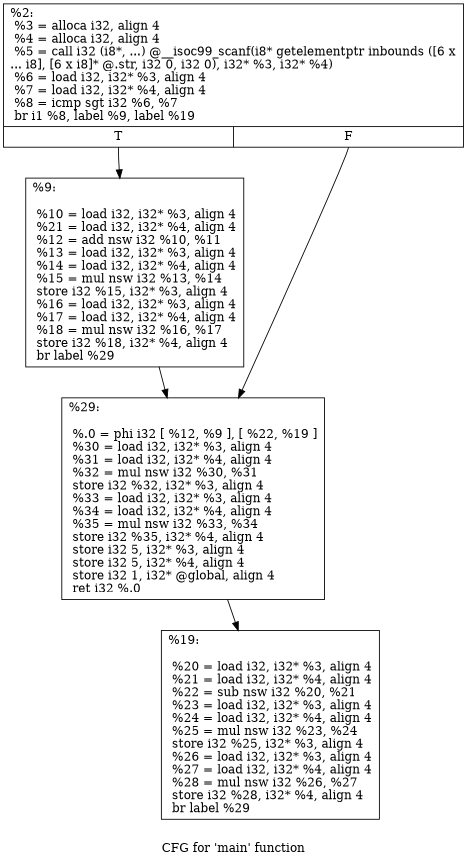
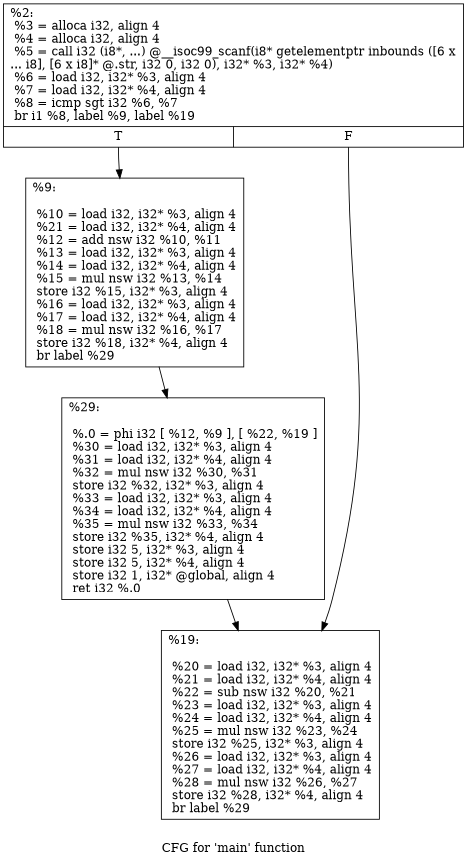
edge "%2:" -> "%29:": now "%2:" -> "%19:"
